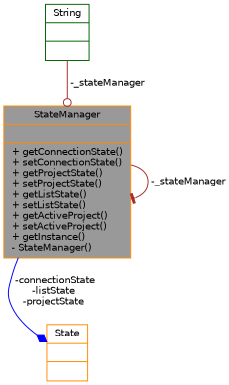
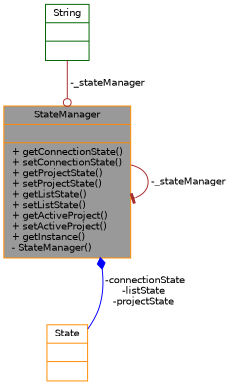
edge "StateManager" -> "State": reversed
